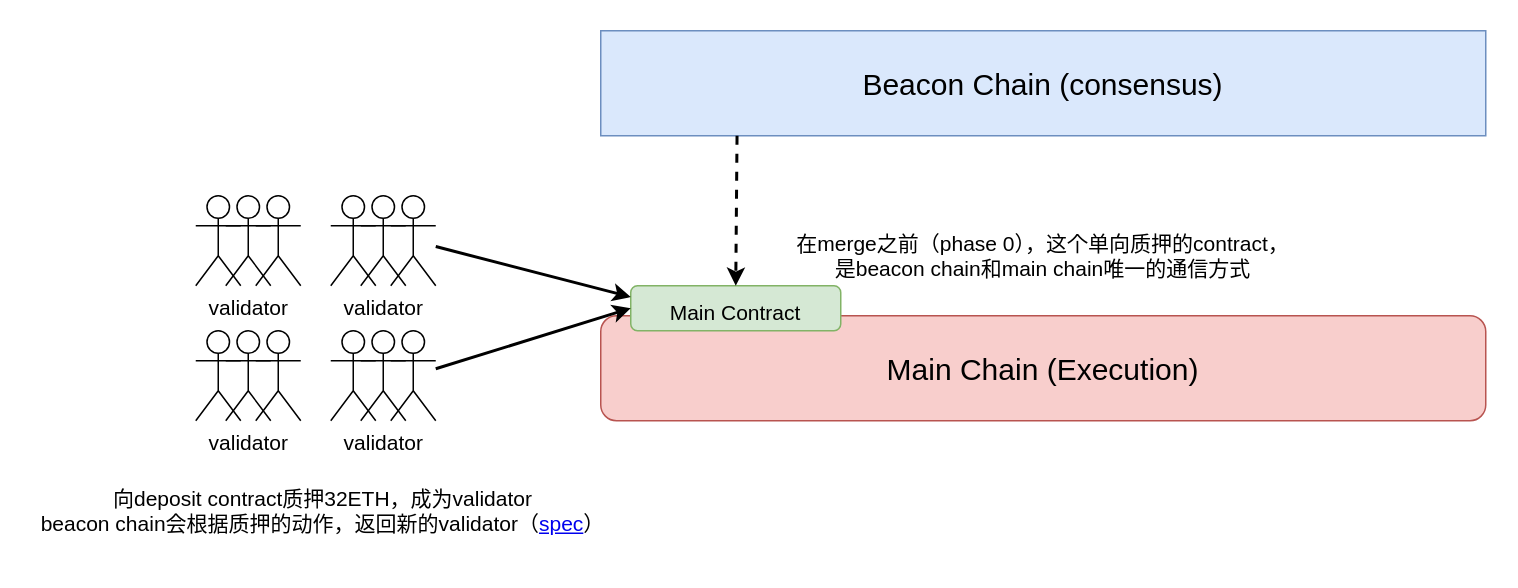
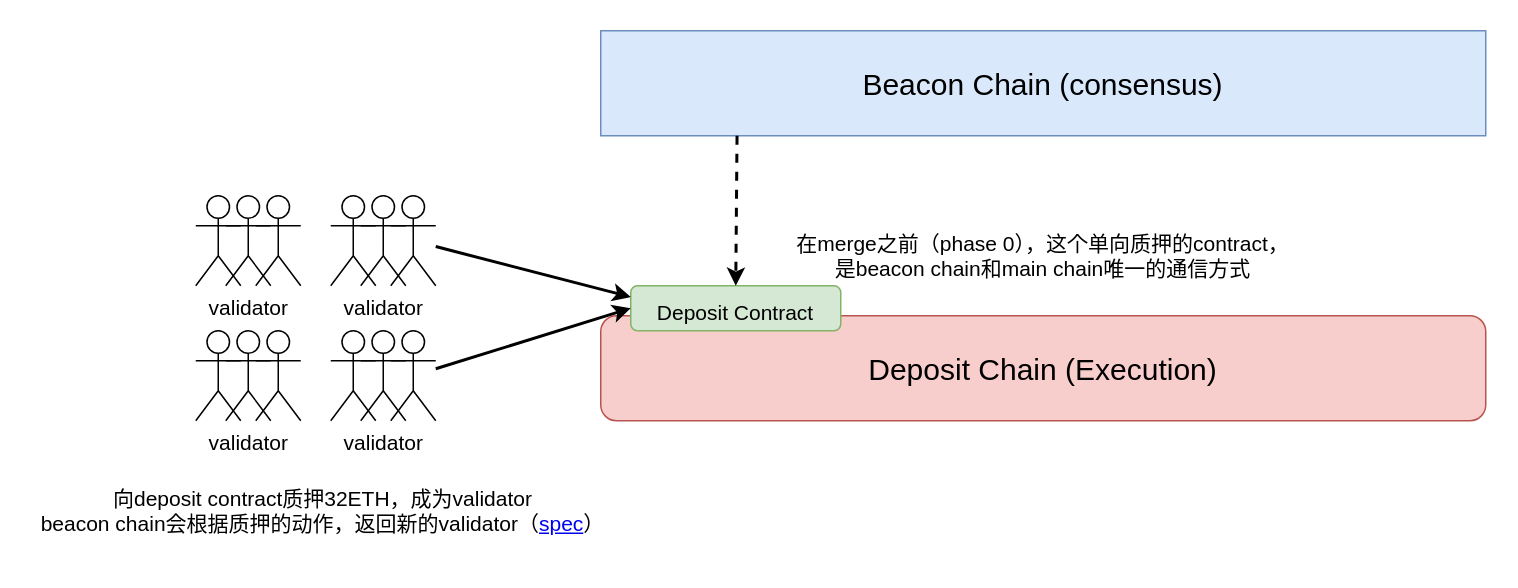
node "Main Contract": label "Main Contract" -> "Deposit Contract"
node "Main Chain (Execution)": label "Main Chain (Execution)" -> "Deposit Chain (Execution)"
